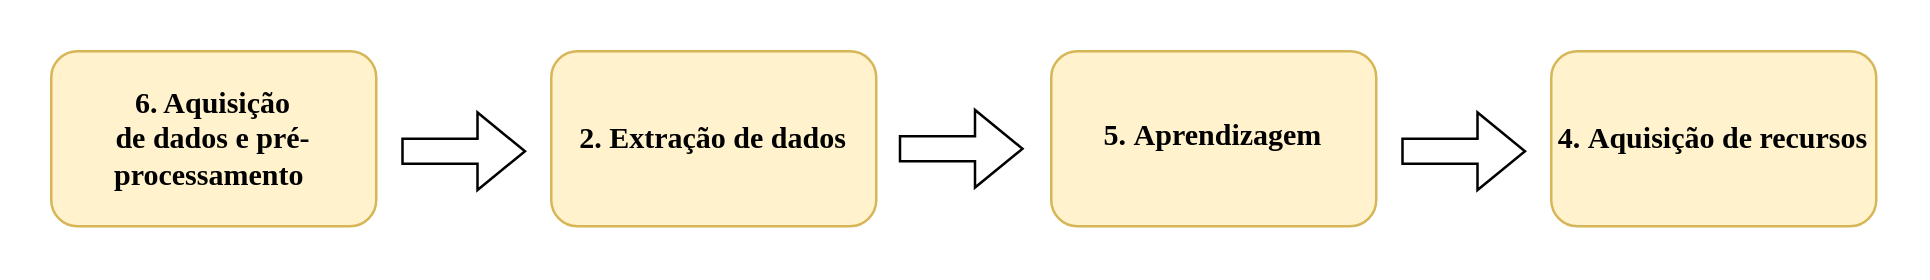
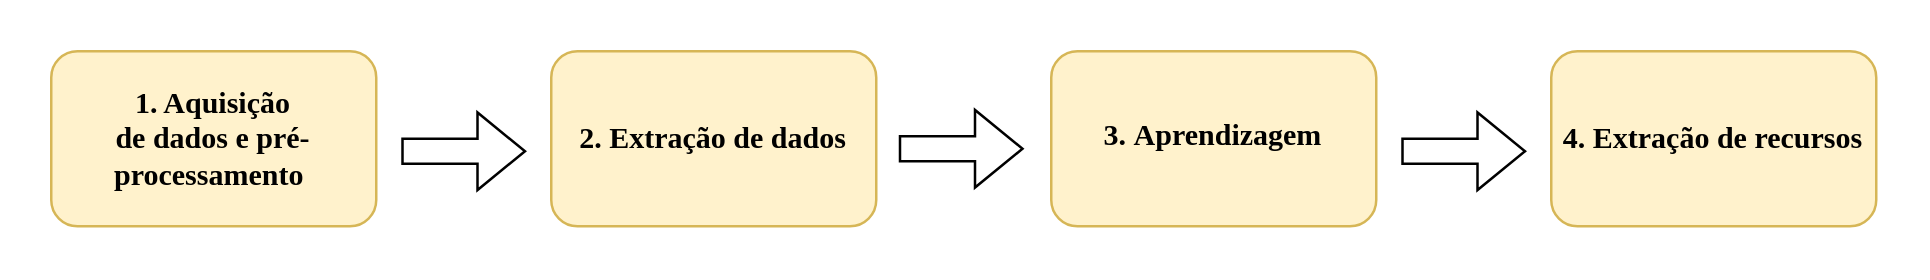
node "6. Aquisição de dados e pré-processamento": label "6. Aquisição de dados e pré-processamento" -> "1. Aquisição de dados e pré-processamento"
node "5. Aprendizagem": label "5. Aprendizagem" -> "3. Aprendizagem"
node "4. Aquisição de recursos": label "4. Aquisição de recursos" -> "4. Extração de recursos"
